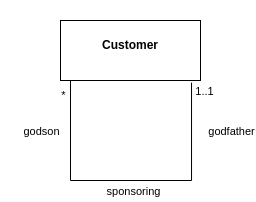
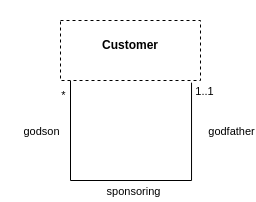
node "Customer": style solid -> dashed
